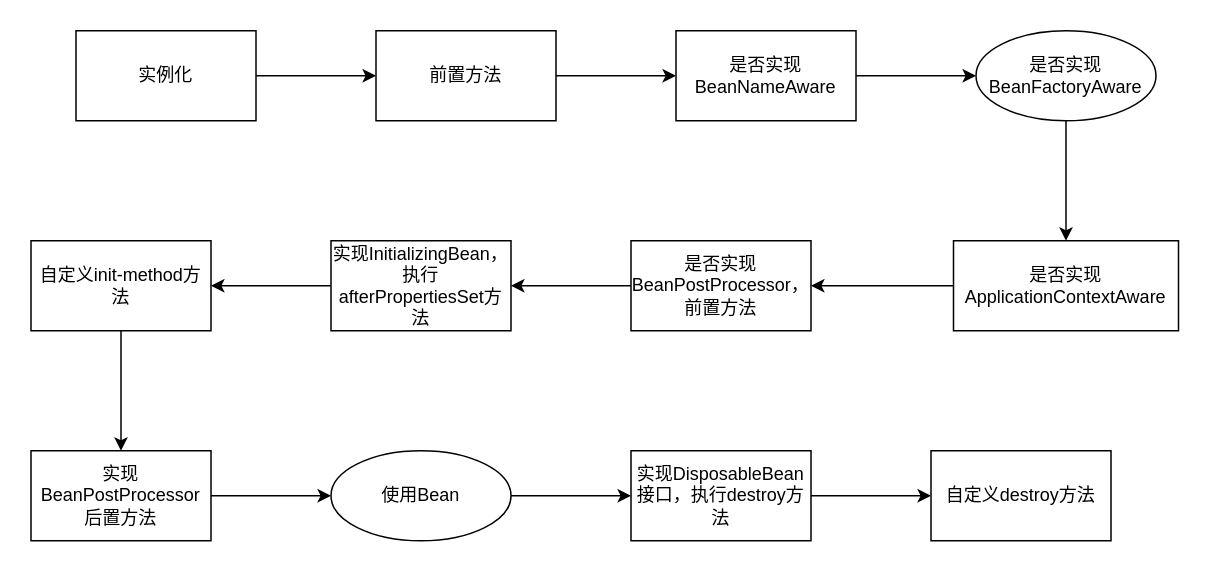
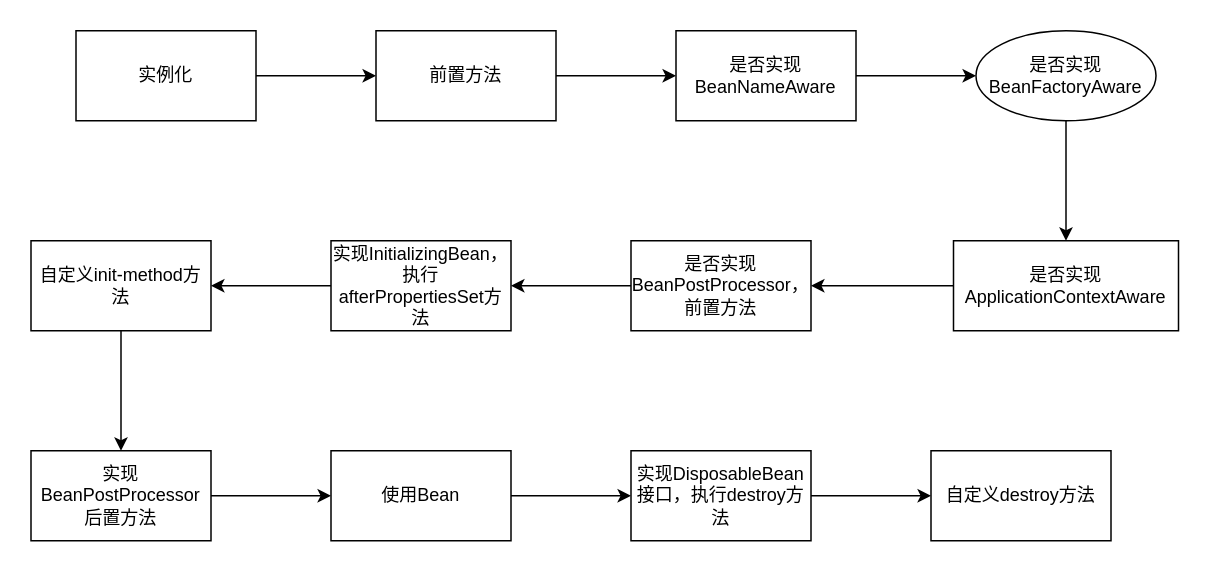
node "使用Bean": shape ellipse -> rectangle
